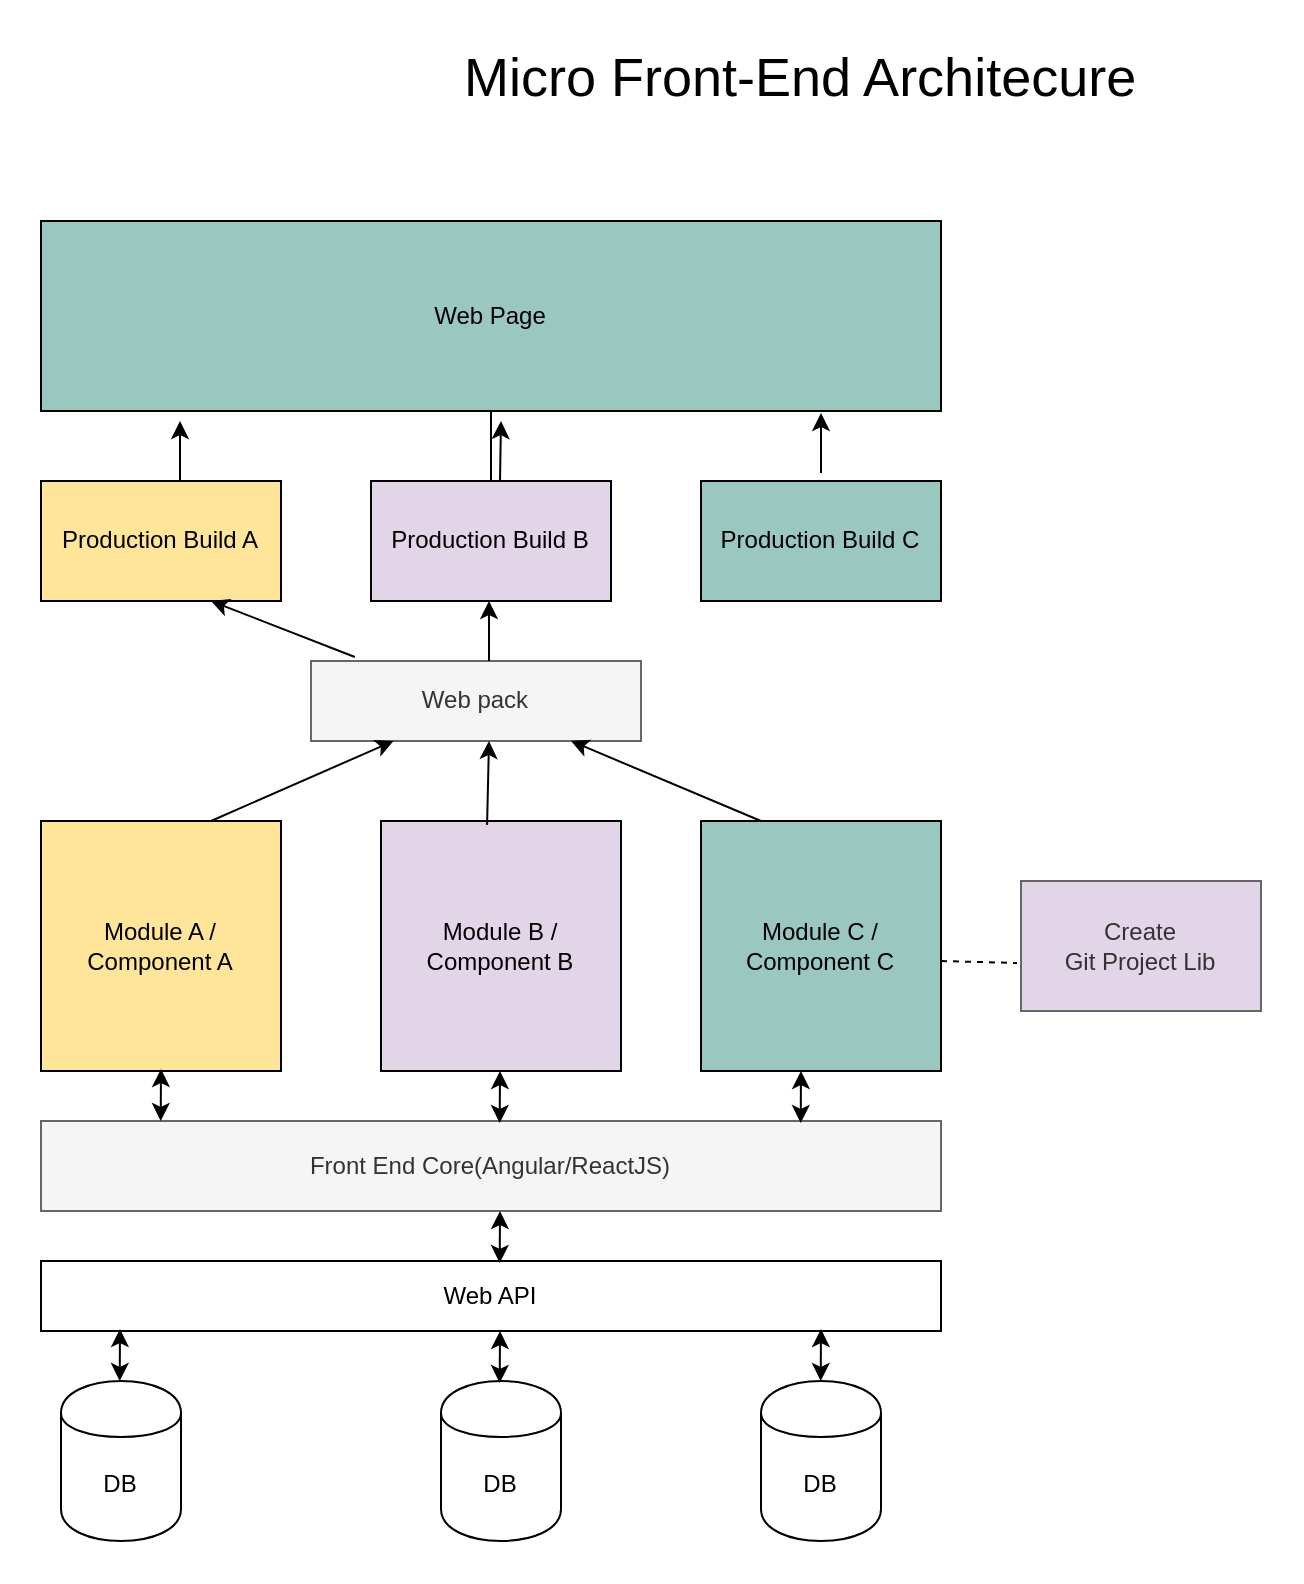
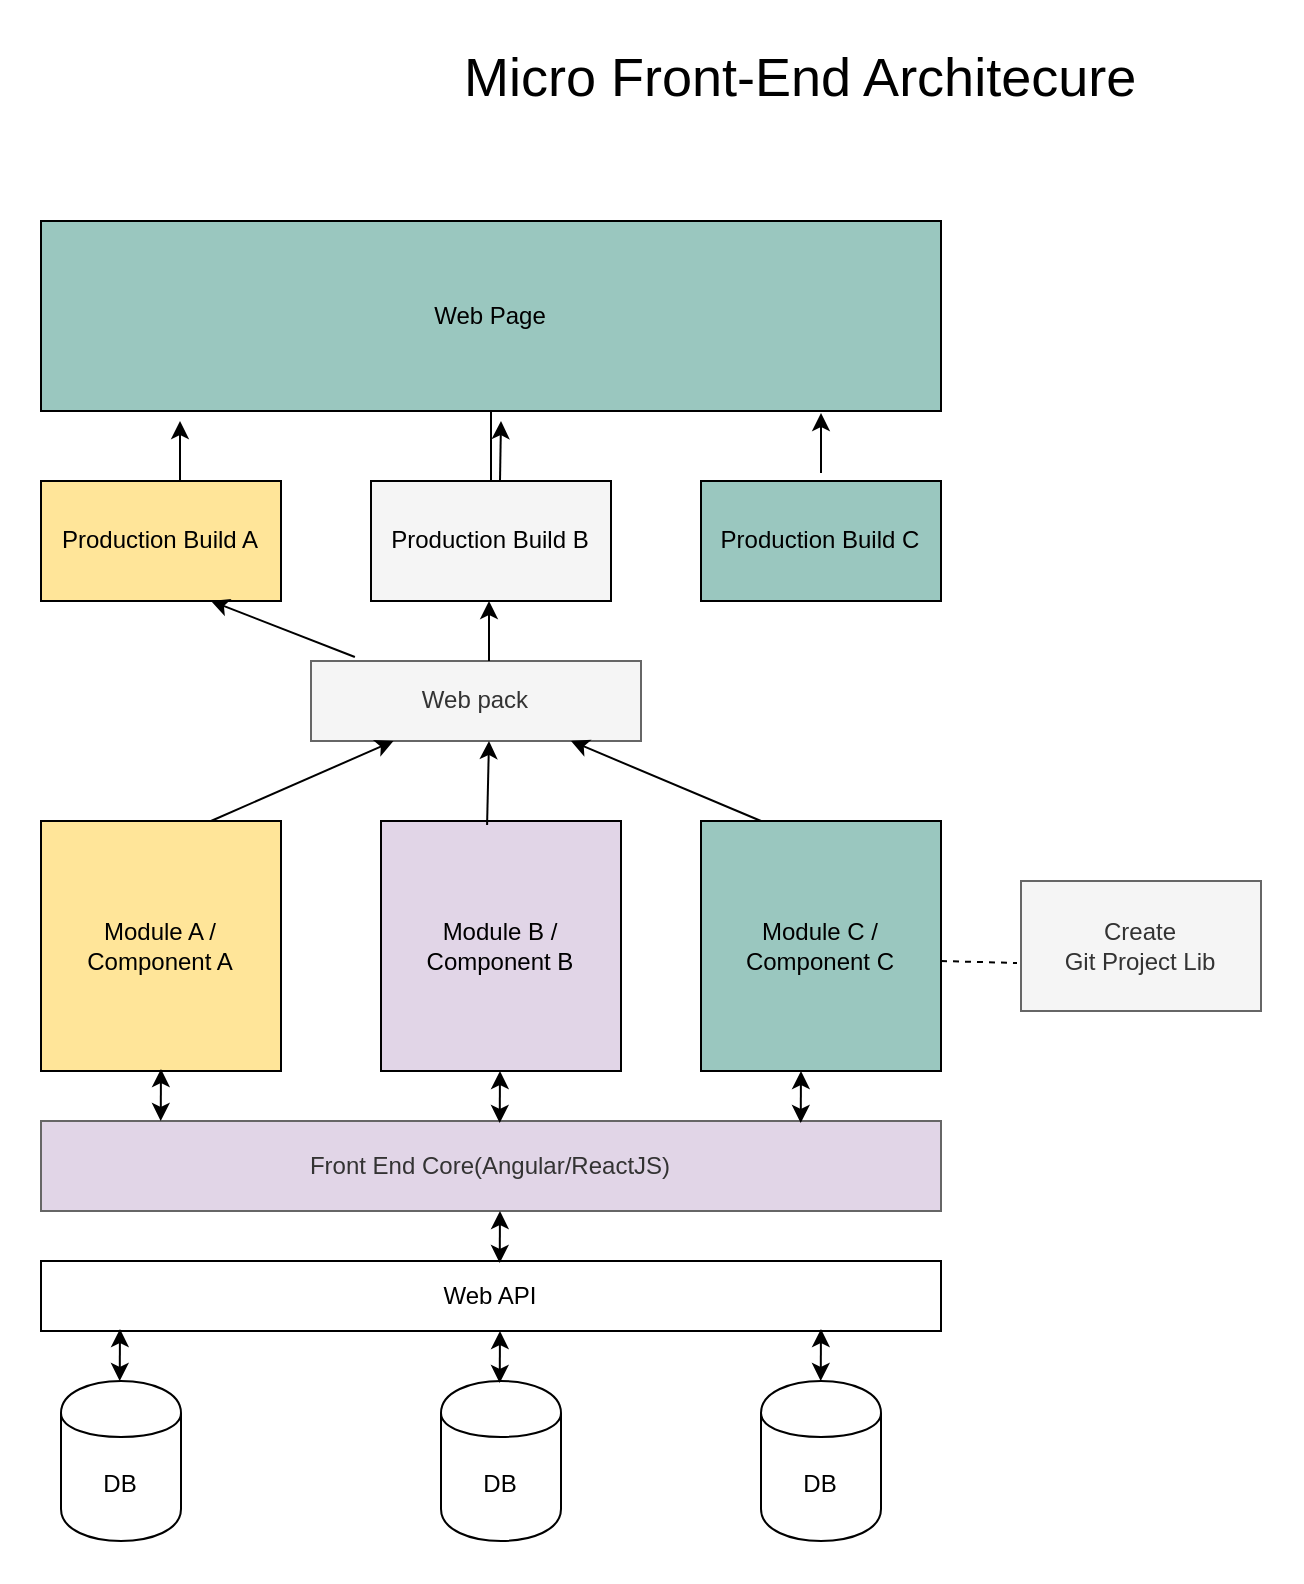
node "Production Build B": fillcolor #e1d5e7 -> #f5f5f5
node "Create Git Project Lib": fillcolor #e1d5e7 -> #f5f5f5
node "Front End Core(Angular/ReactJS)": fillcolor #f5f5f5 -> #e1d5e7
